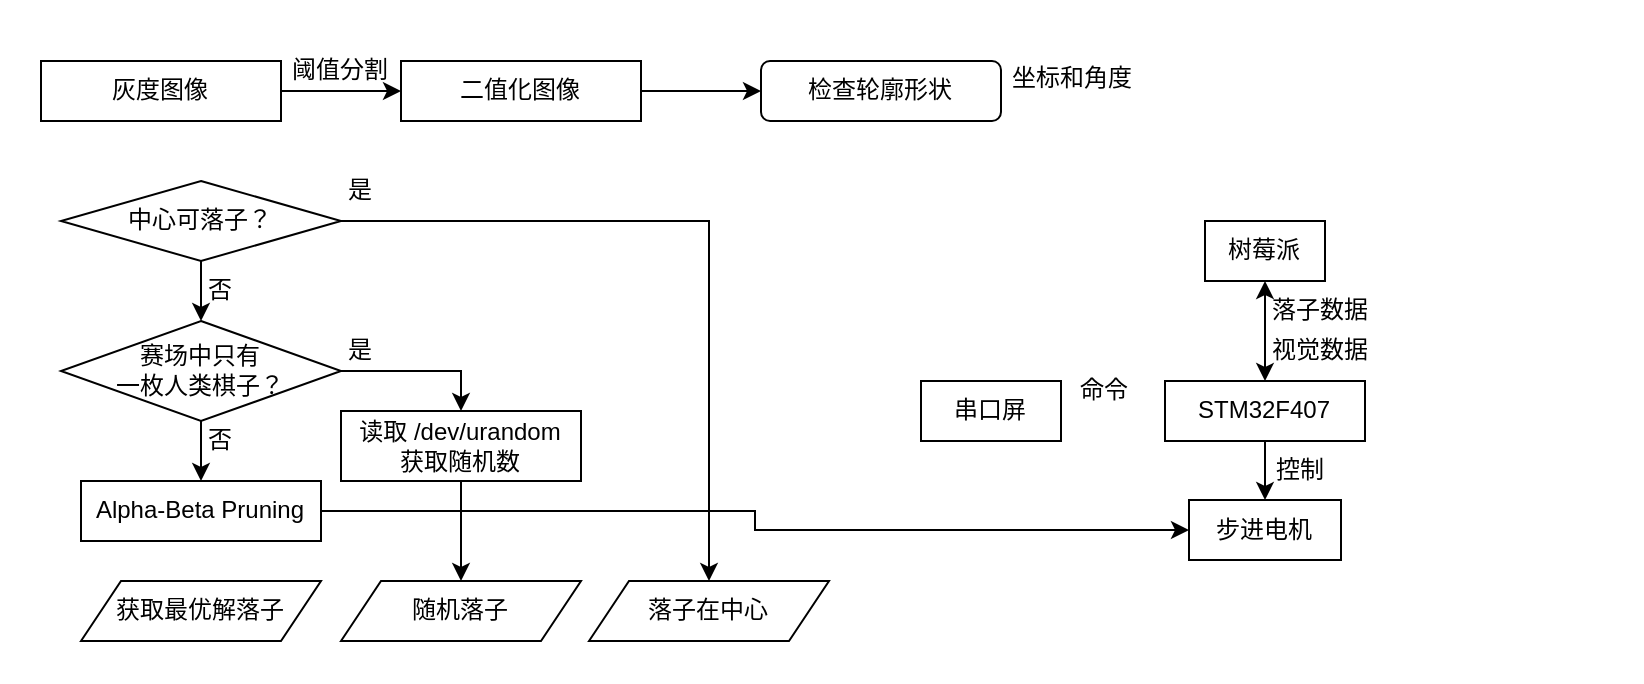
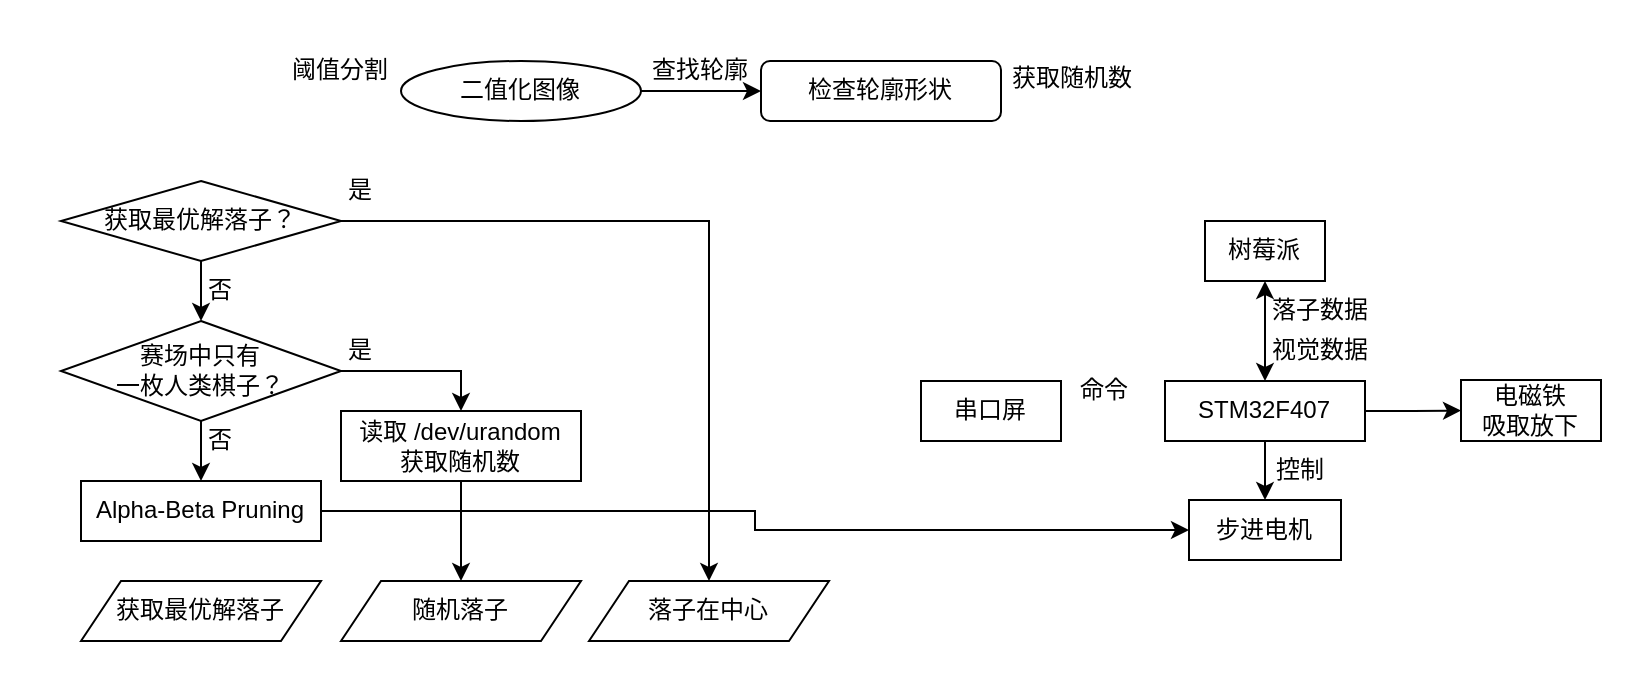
node "查找轮廓": added
node "坐标和角度": label "坐标和角度" -> "获取随机数"
node "灰度图像": removed
edge "灰度图像" -> "二值化图像": removed
node "二值化图像": shape rectangle -> ellipse
node "中心可落子？": label "中心可落子？" -> "获取最优解落子？"
edge "STM32F407" -> "电磁铁 吸取放下": added
node "电磁铁 吸取放下": added
